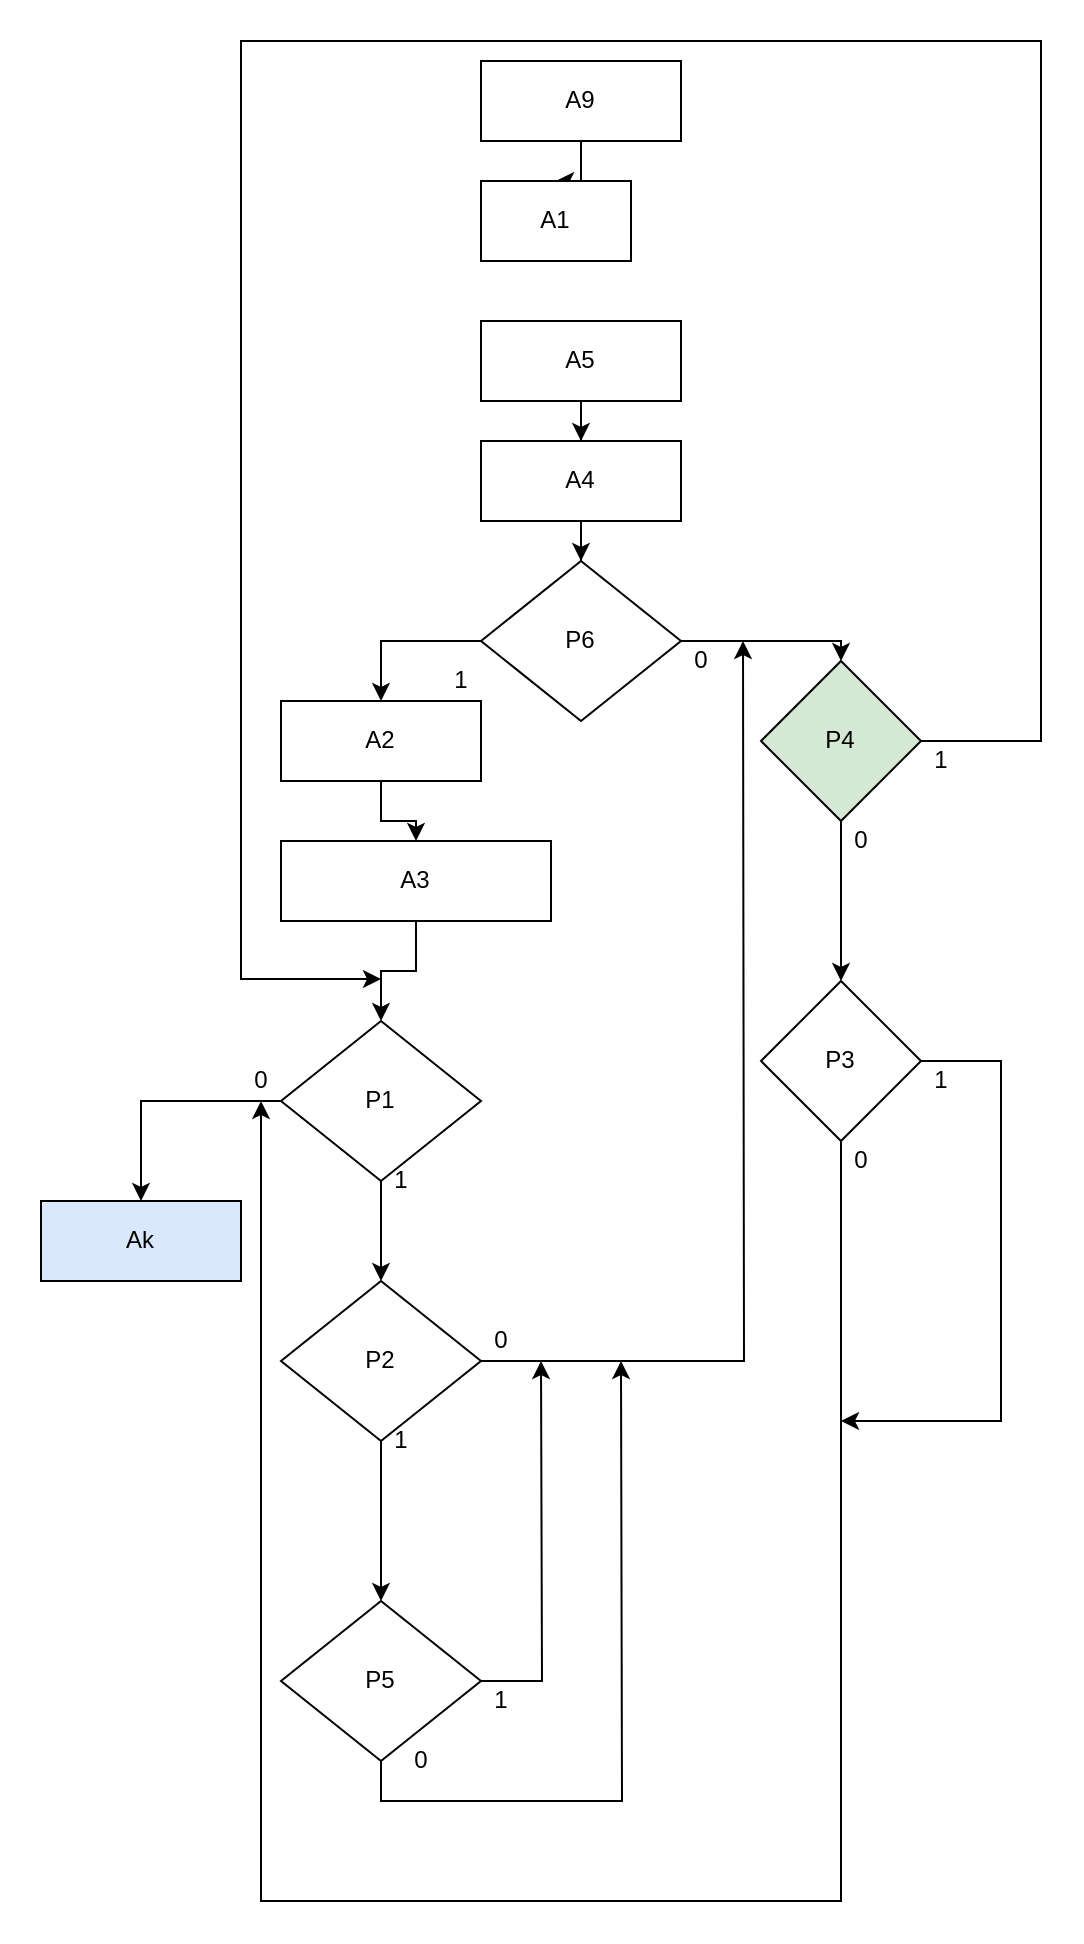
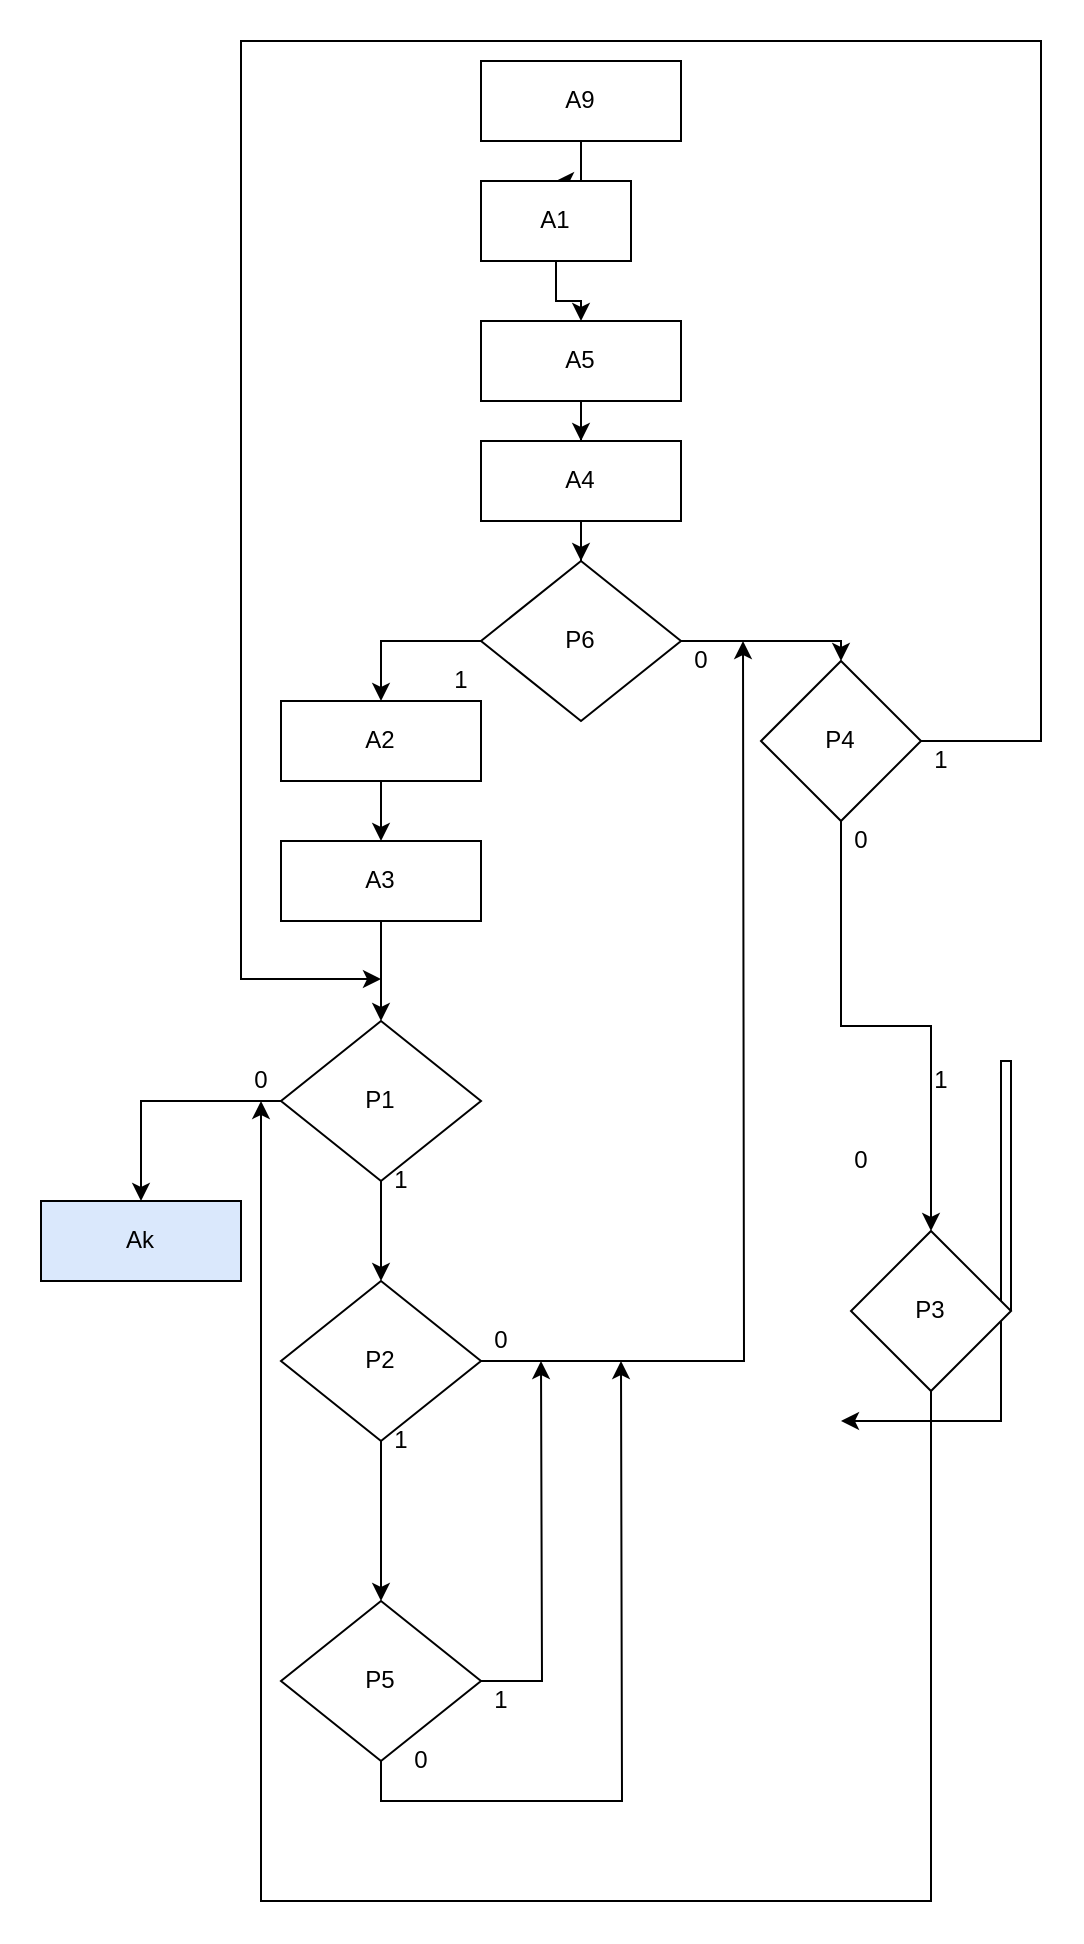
edge "A1" -> "A5": added
node "P4": fillcolor #d5e8d4 -> #ffffff
node "A3": size 270x80 -> 200x80
node "P3": moved (841, 1061) -> (931, 1311)
